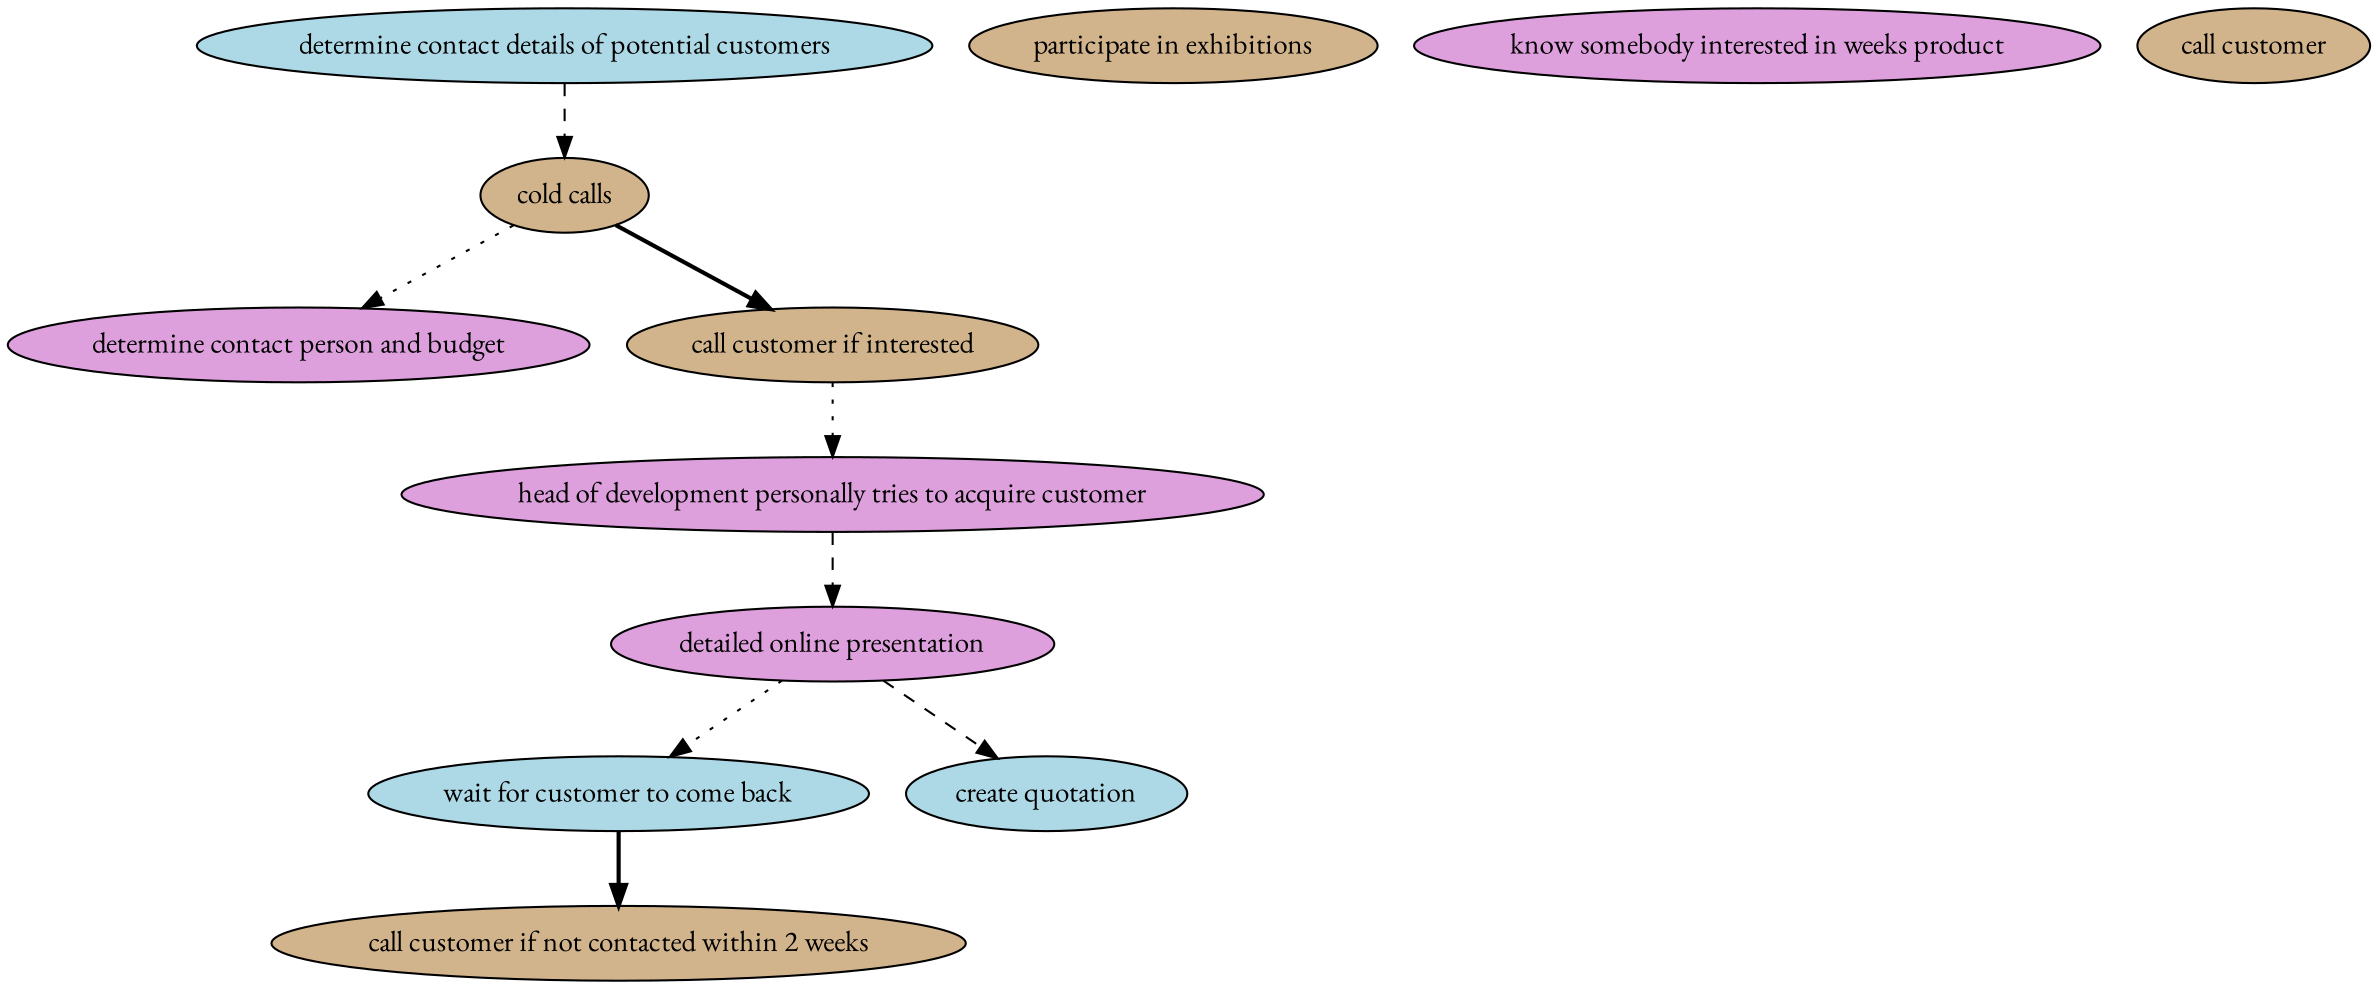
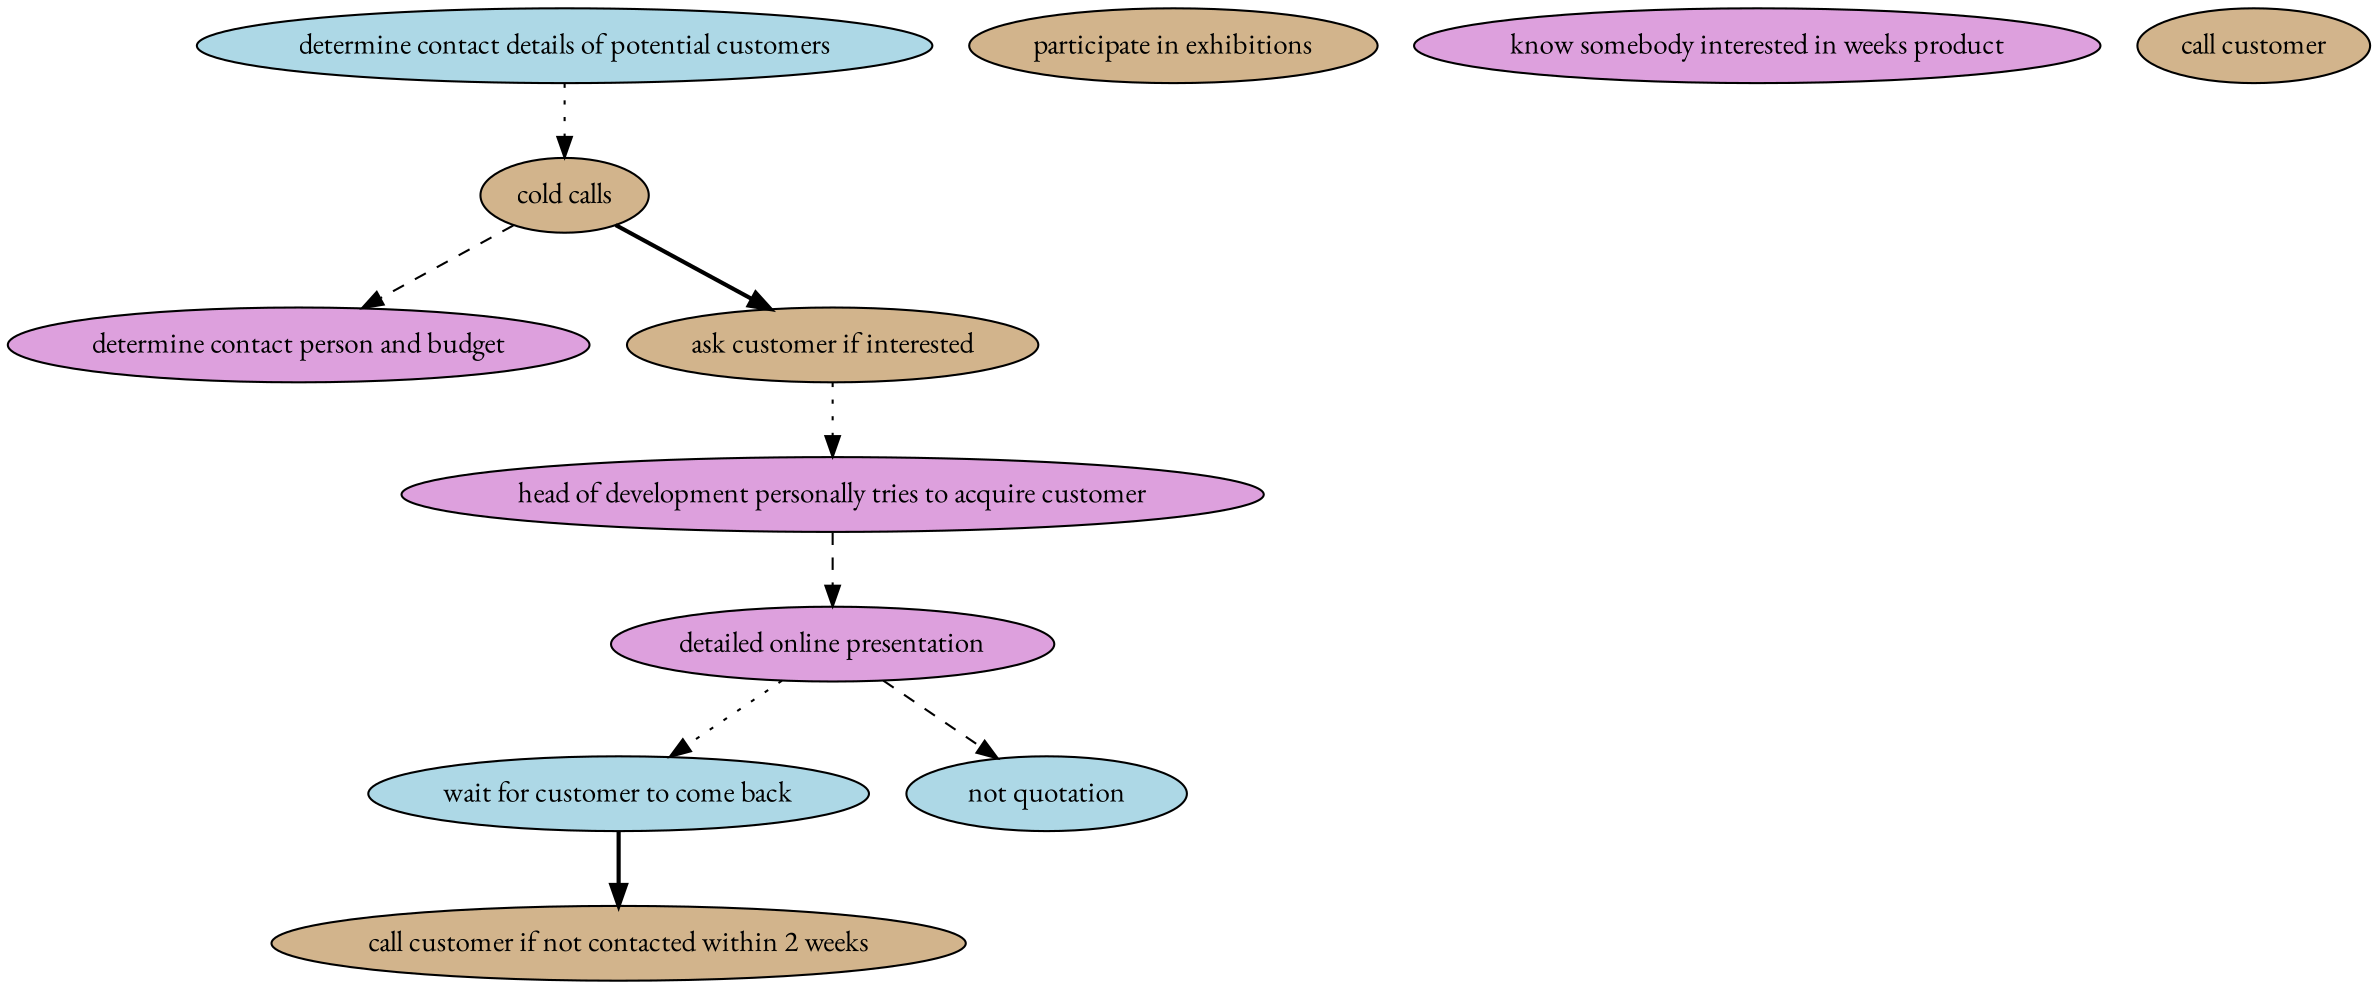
edge "determine contact details of potential customers" -> "cold calls": style dashed -> dotted
edge "cold calls" -> "determine contact person and budget": style dotted -> dashed
node "call customer if interested": label "call customer if interested" -> "ask customer if interested"
node "create quotation": label "create quotation" -> "not quotation"
